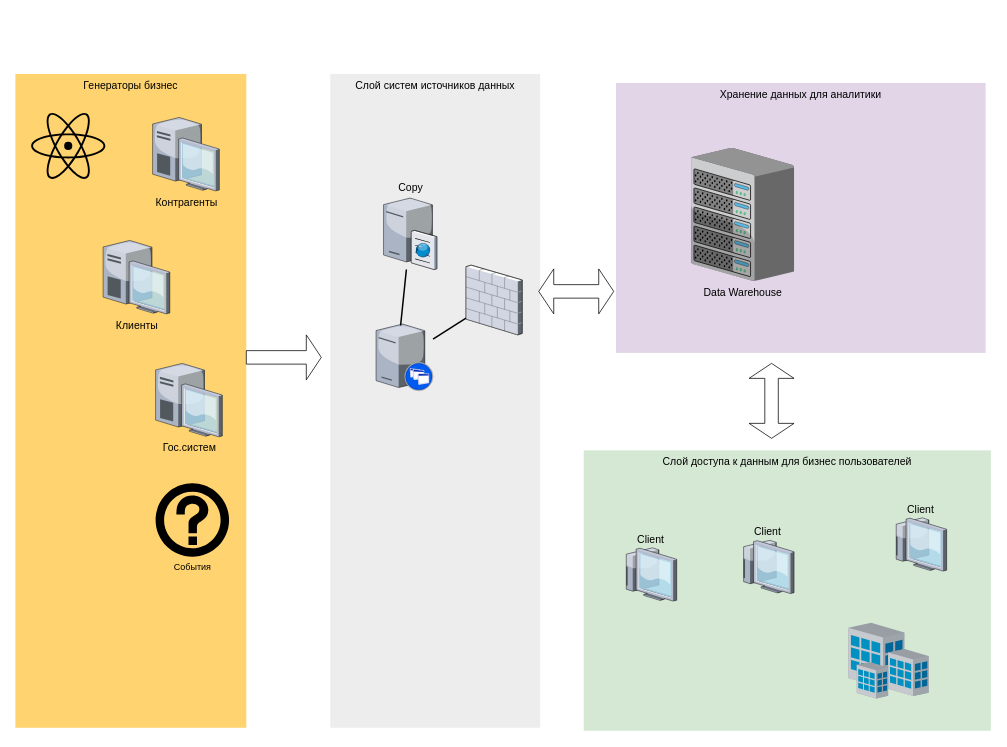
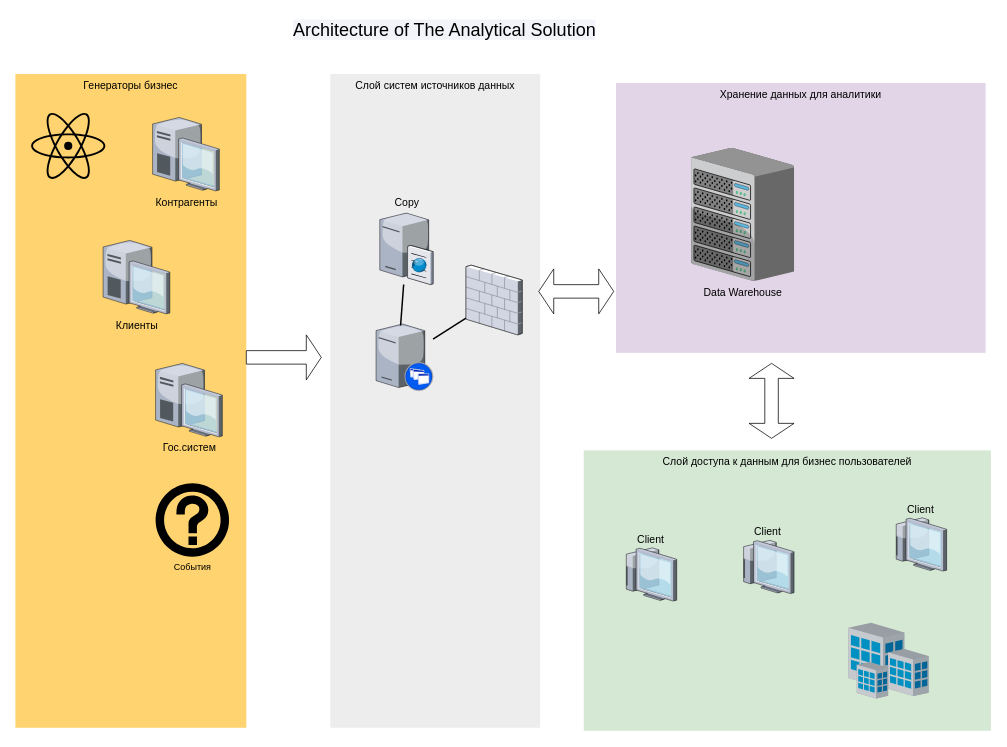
node "Architecture of The Analytical Solution": added
node "Copy": moved (410, 233) -> (407, 248)
